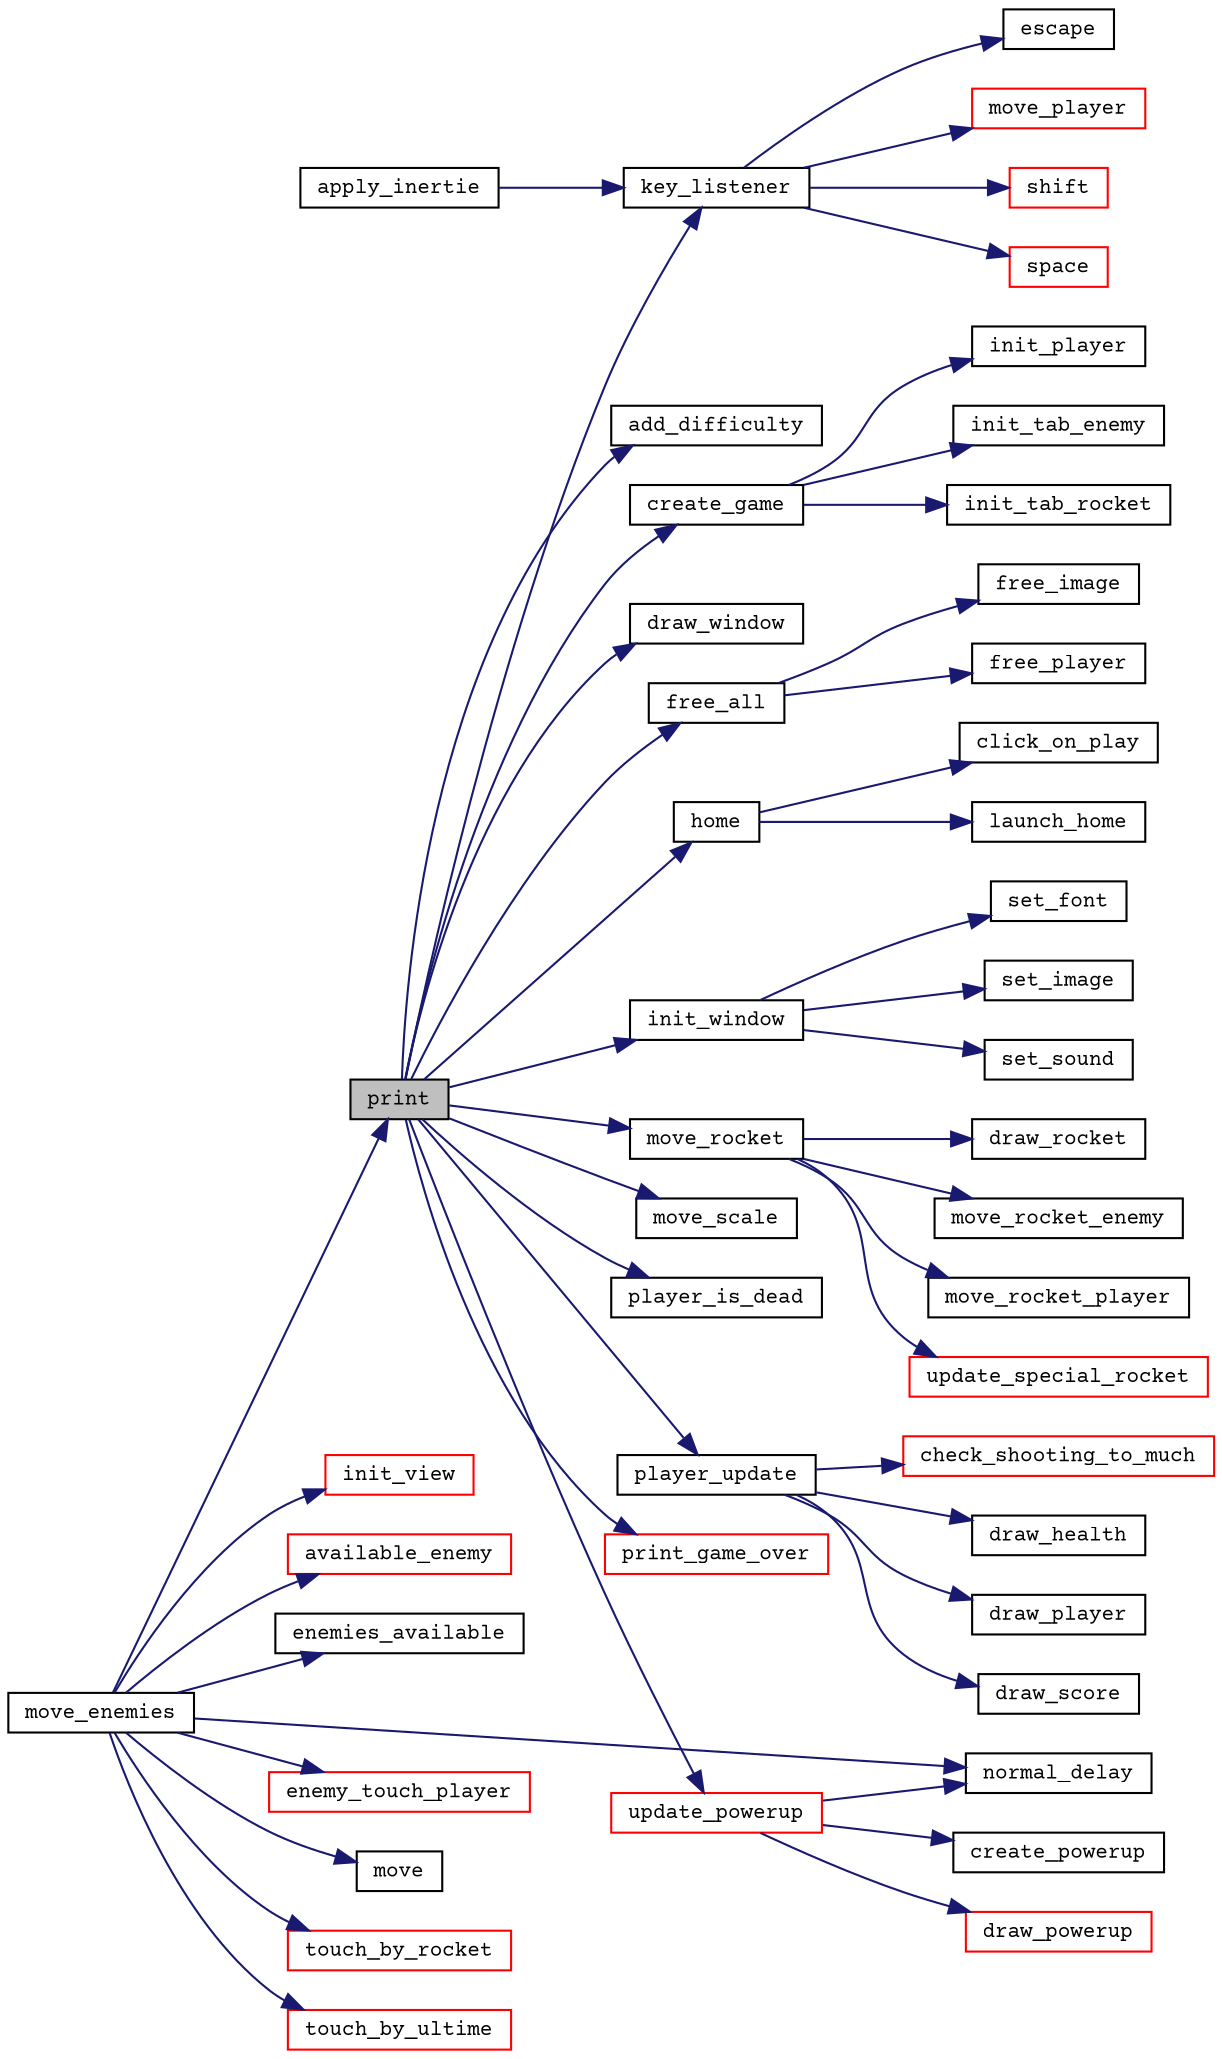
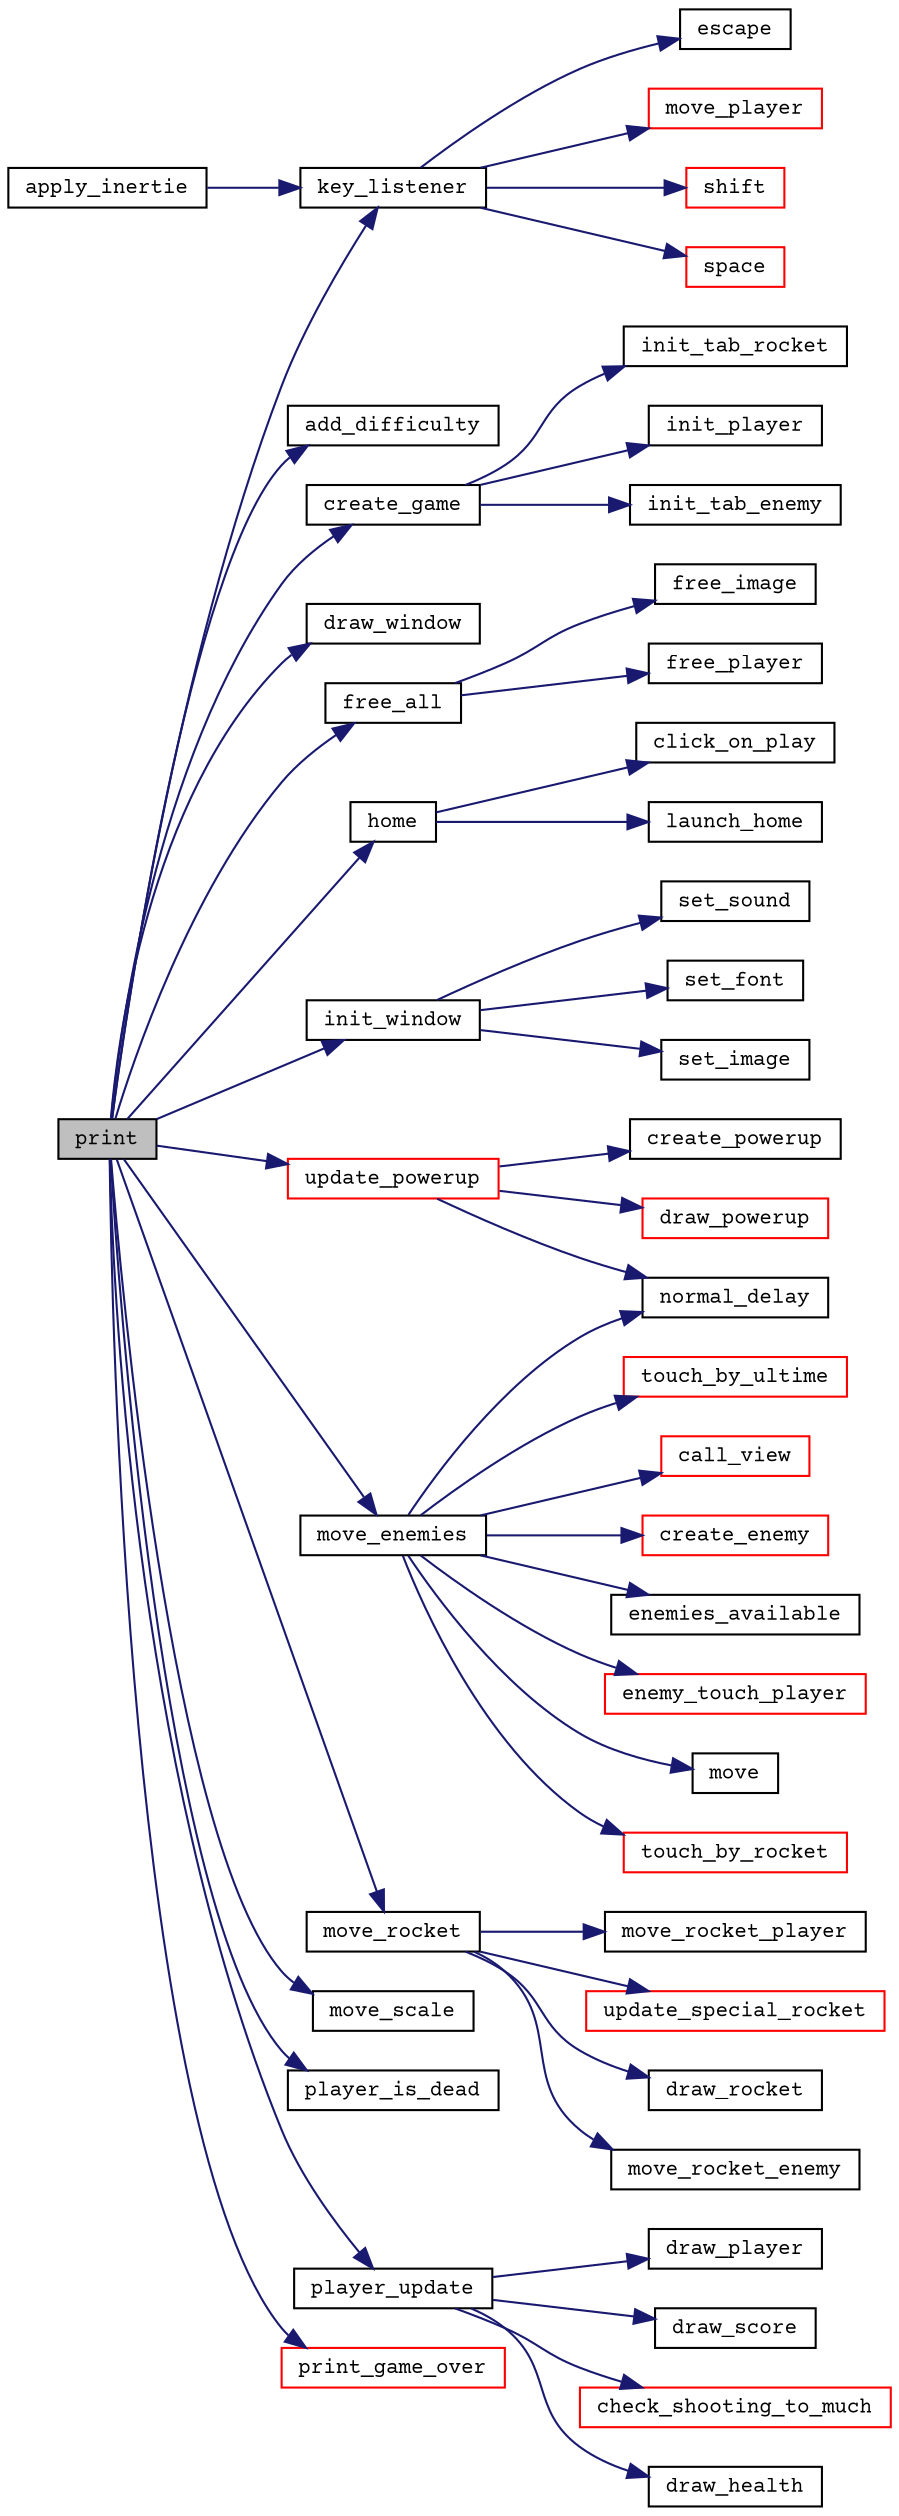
edge "move_enemies" -> "print": reversed
node "init_view": label "init_view" -> "call_view"
node "available_enemy": label "available_enemy" -> "create_enemy"
